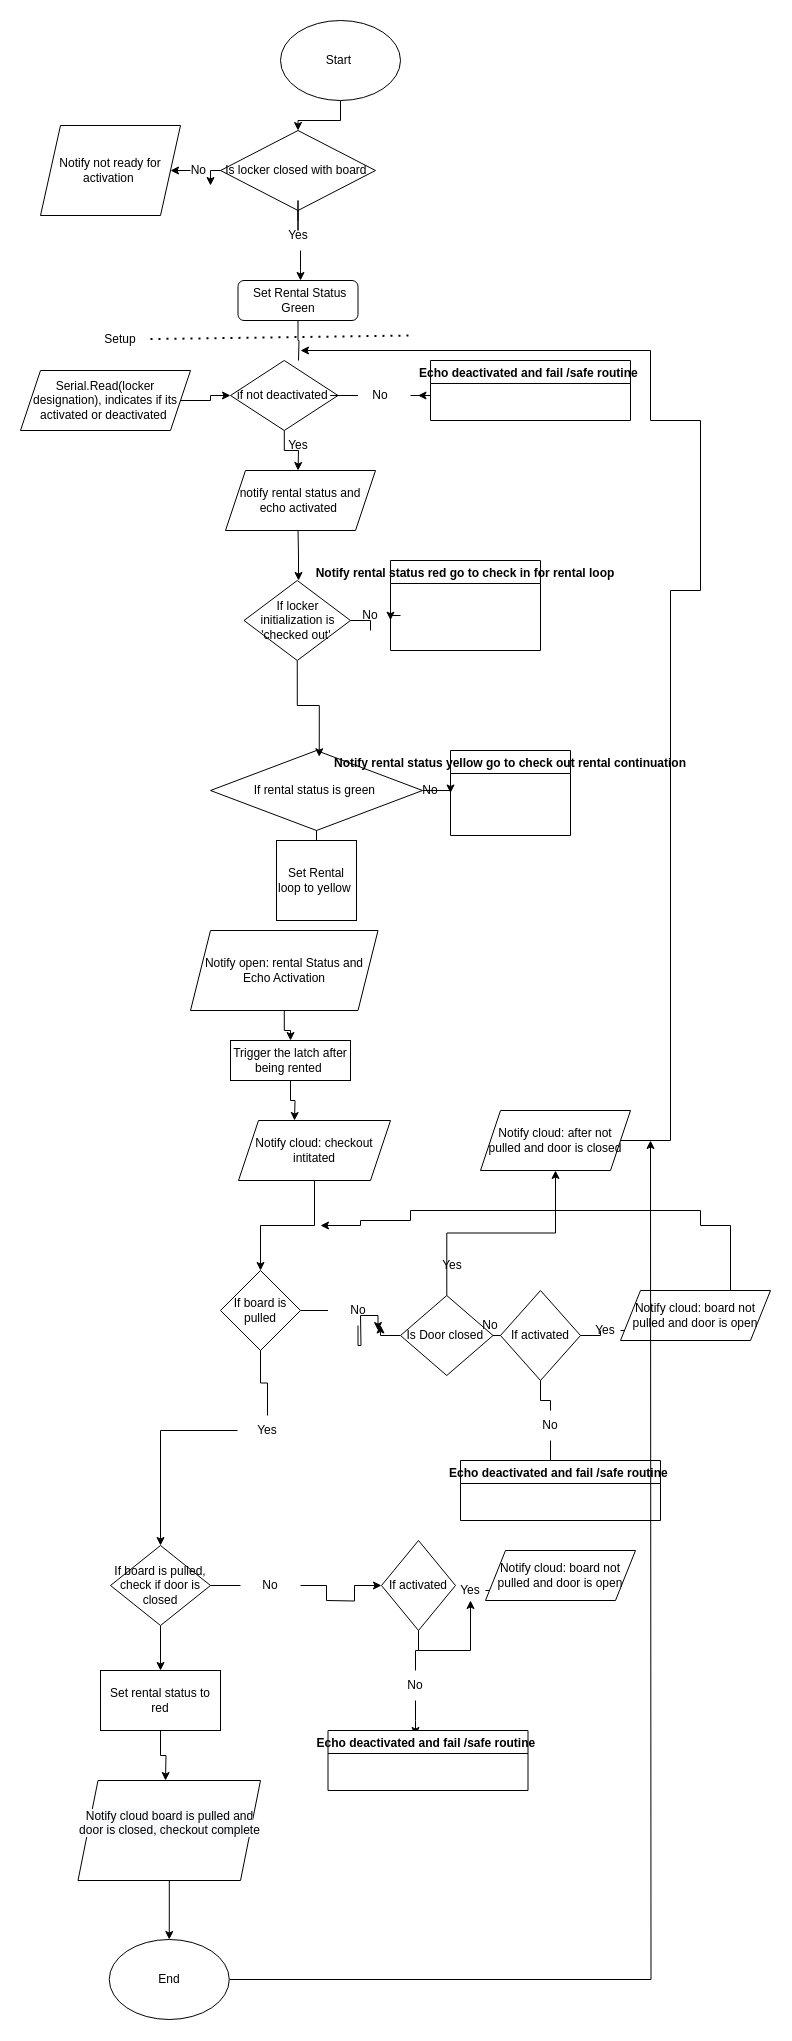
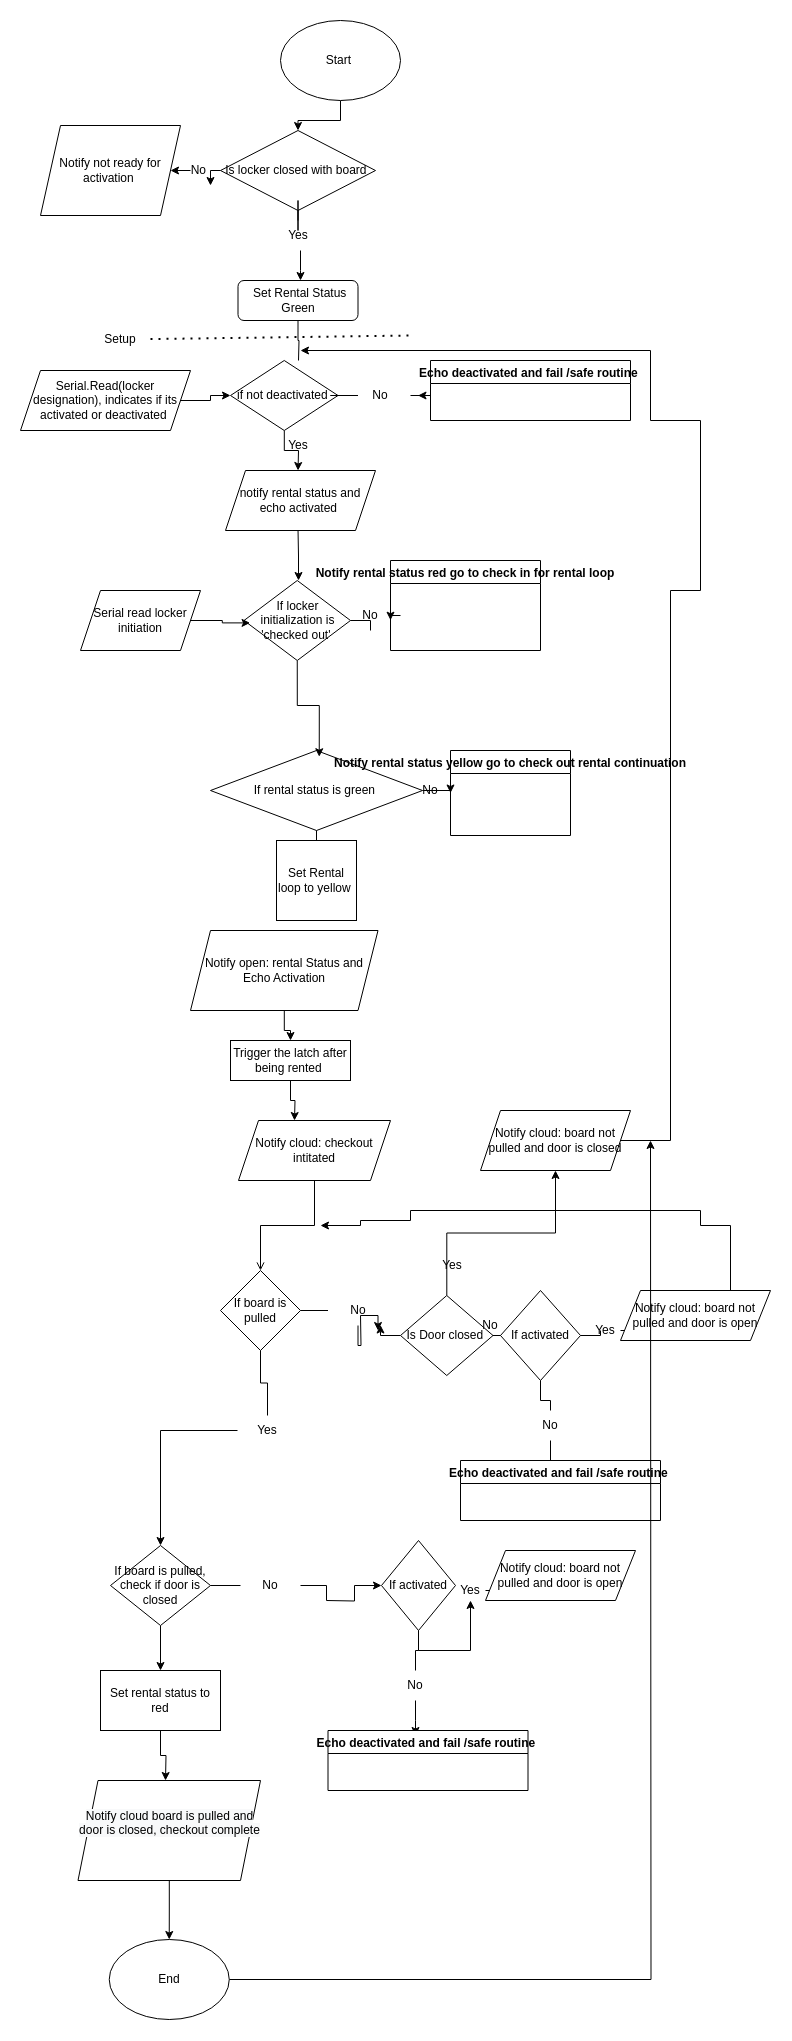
node "Serial read locker initiation": added
edge "Serial read locker initiation" -> "If locker initialization is 'checked out'": added
node "Notify cloud: after not pulled and door is closed": label "Notify cloud: after not pulled and door is closed" -> "Notify cloud: board not pulled and door is closed"
edge "Notify cloud: checkout intitated" -> "If board is pulled": arrowhead classic -> open
